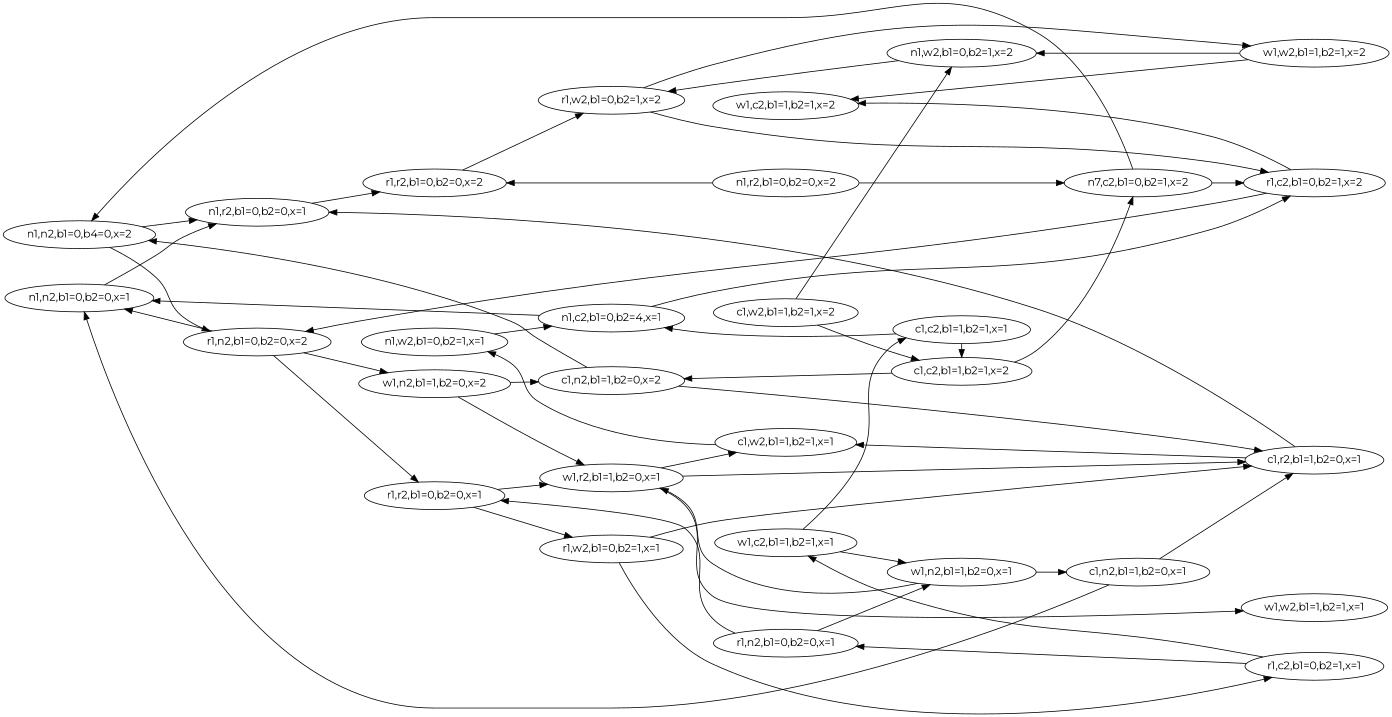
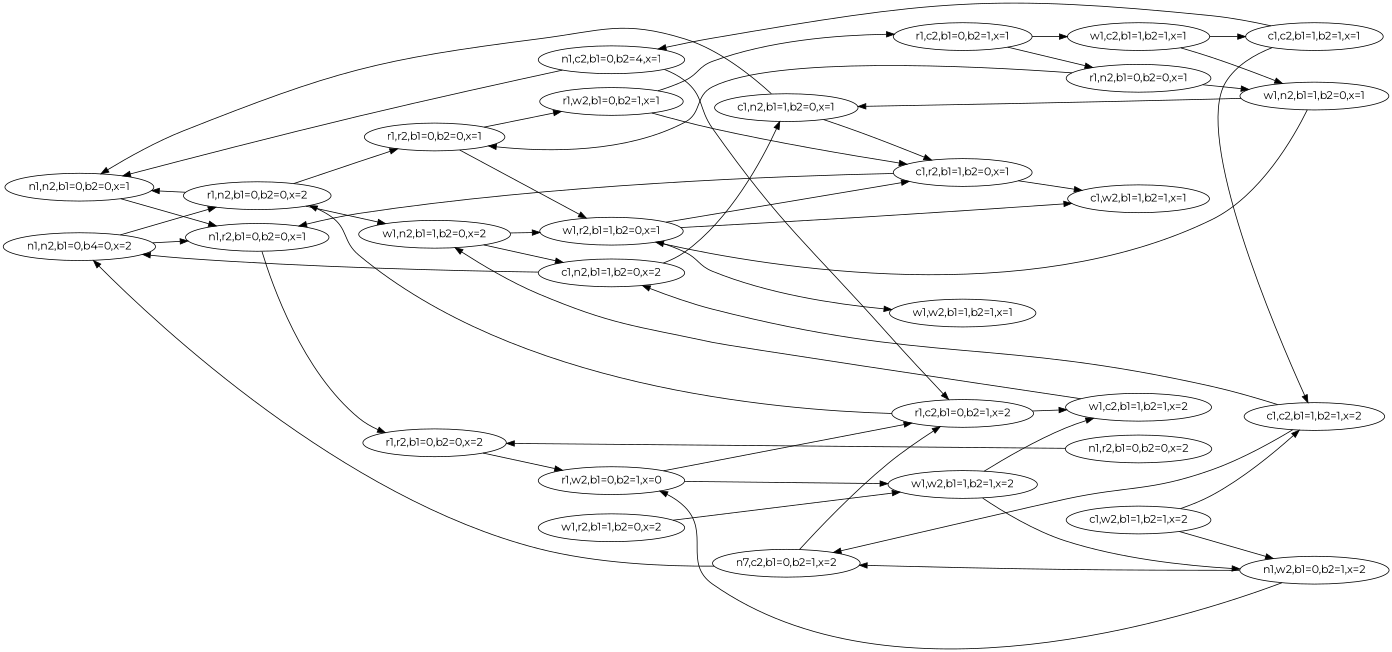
node "r1,w2,b1=0,b2=1,x=2": label "r1,w2,b1=0,b2=1,x=2" -> "r1,w2,b1=0,b2=1,x=0"
edge "n1,r2,b1=0,b2=0,x=2" -> "n7,c2,b1=0,b2=1,x=2": now "n1,w2,b1=0,b2=1,x=2" -> "n7,c2,b1=0,b2=1,x=2"
node "n1,w2,b1=0,b2=1,x=1": removed
edge "w1,c2,b1=1,b2=1,x=2" -> "w1,n2,b1=1,b2=0,x=2": added
edge "c1,n2,b1=1,b2=0,x=2" -> "c1,r2,b1=1,b2=0,x=1": now "c1,n2,b1=1,b2=0,x=2" -> "c1,n2,b1=1,b2=0,x=1"
node "w1,r2,b1=1,b2=0,x=2": added
